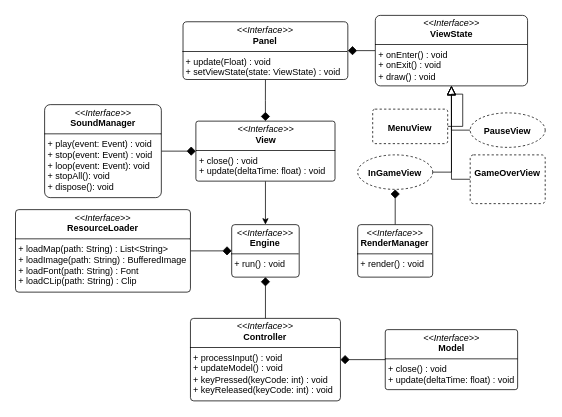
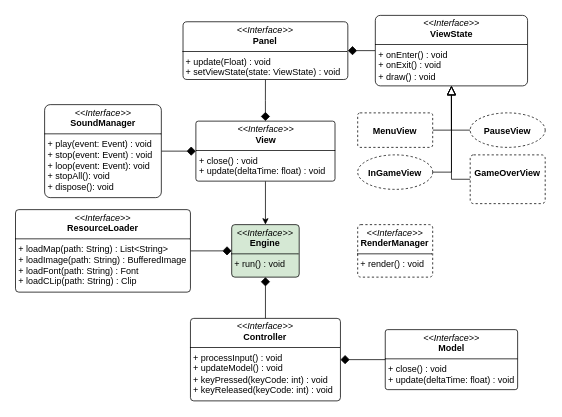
node "MenuView": moved (410, 126) -> (395, 130)
edge "<<Interface>> RenderManager + render() : void" -> "InGameView": removed
node "<<Interface>> Engine + run() : void": fillcolor #ffffff -> #d5e8d4
node "<<Interface>> RenderManager + render() : void": style solid -> dashed
